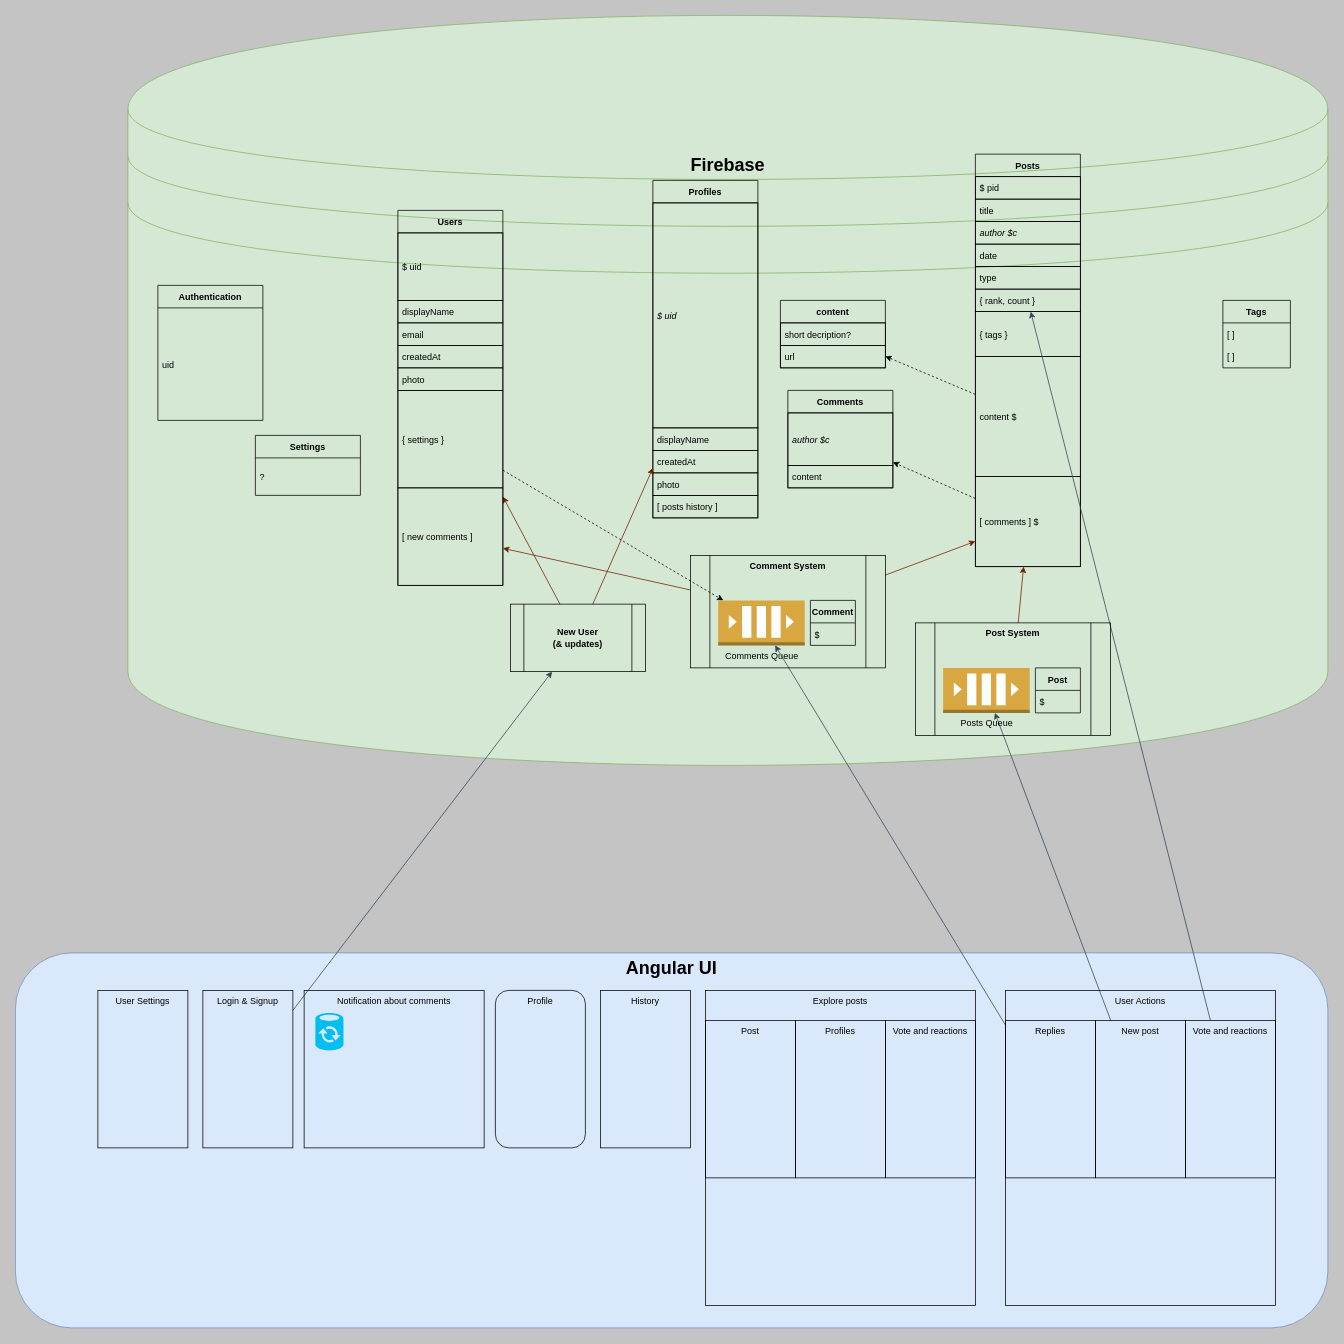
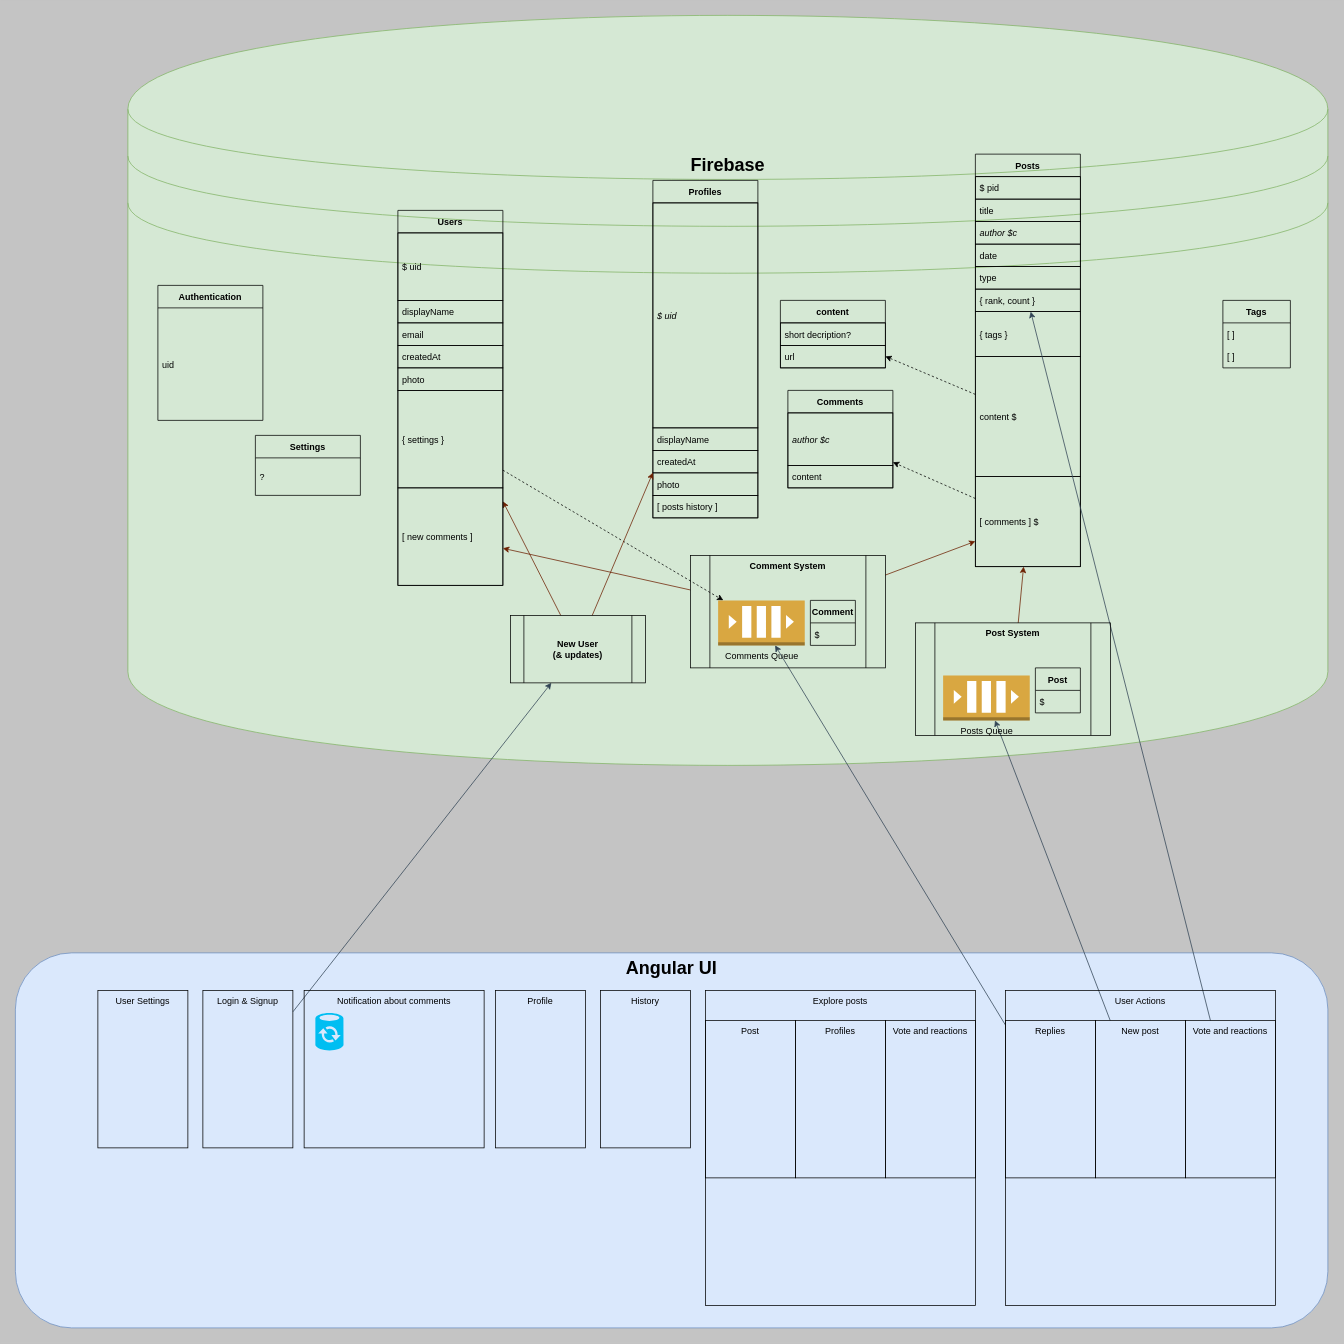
node "New User (& updates)": moved (578, 638) -> (578, 649)
node "Posts Queue": moved (986, 690) -> (986, 698)
node "Profile": shape rounded rectangle -> rectangle
